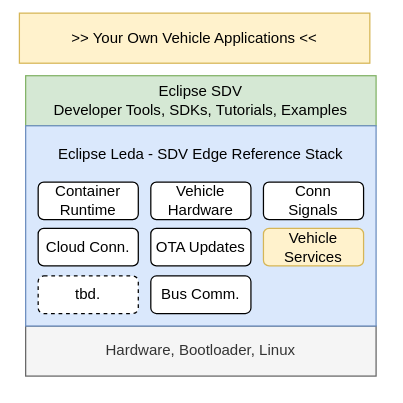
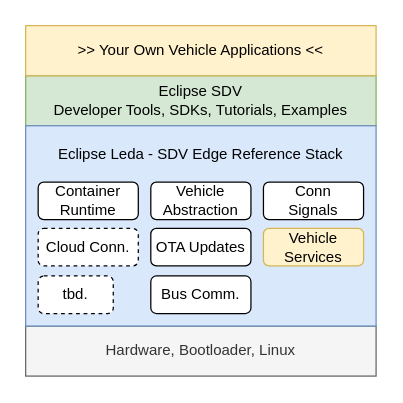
node ">> Your Own Vehicle Applications <<": moved (194, 38) -> (201, 51)
node "Vehicle Hardware": label "Vehicle Hardware" -> "Vehicle Abstraction"
node "Cloud Conn.": style solid -> dashed
node "tbd.": size 100x38 -> 75x38
